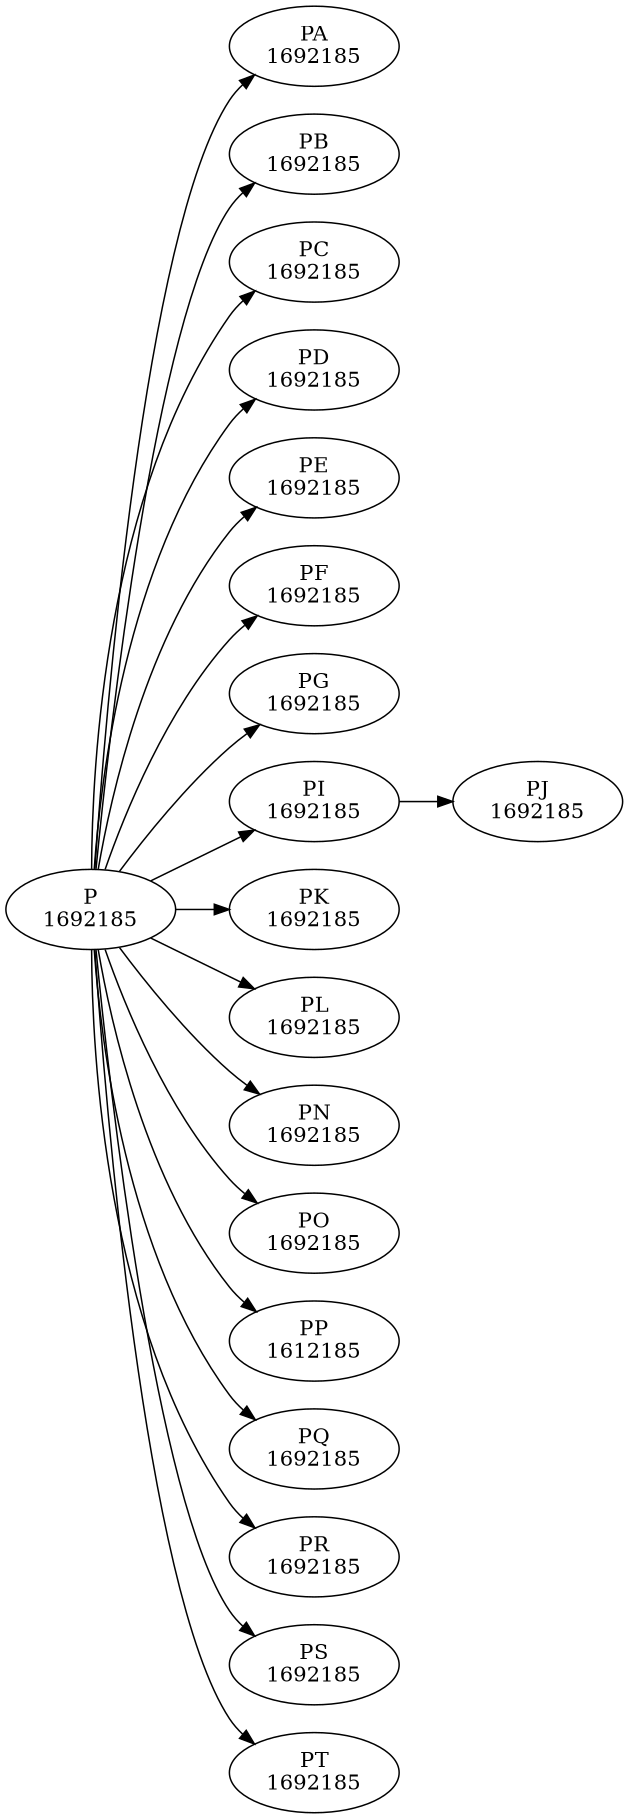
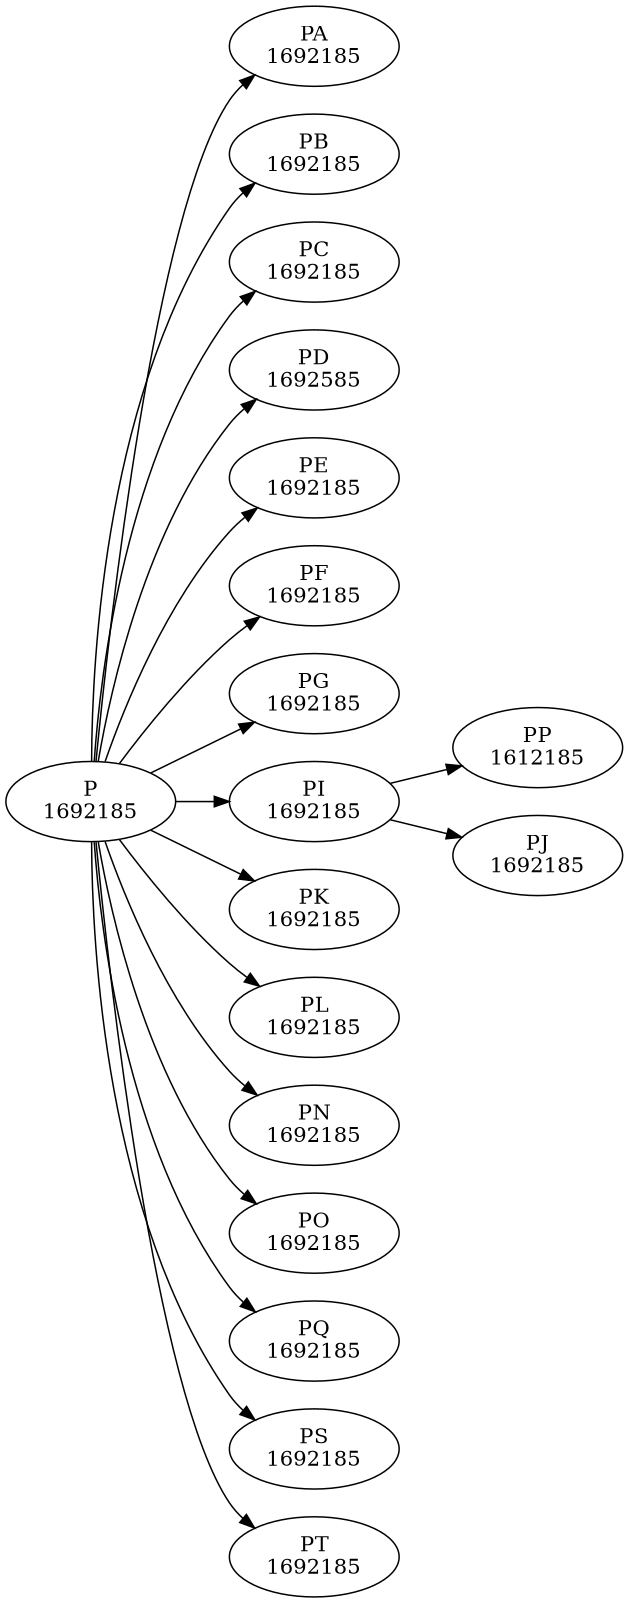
node "PD 1692185": label "PD 1692185" -> "PD 1692585"
edge "P 1692185" -> "PP 1612185": now "PI 1692185" -> "PP 1612185"
node "PR 1692185": removed
